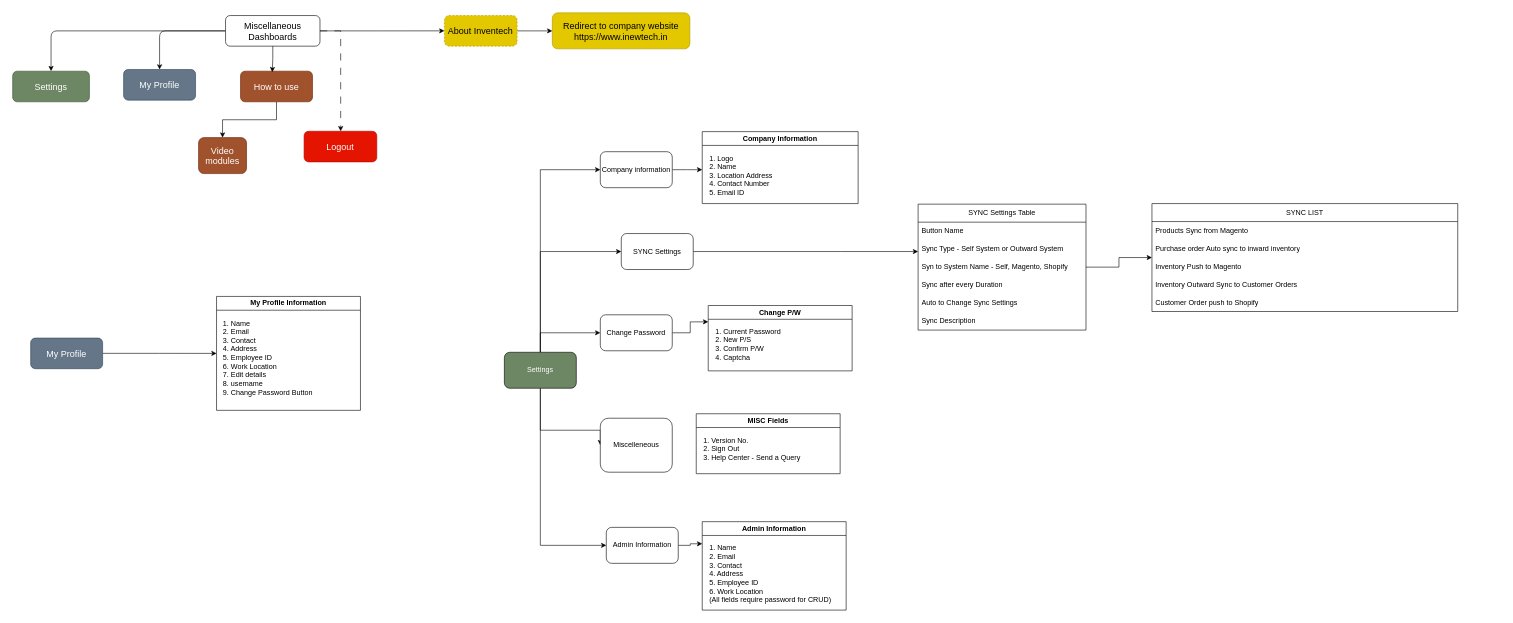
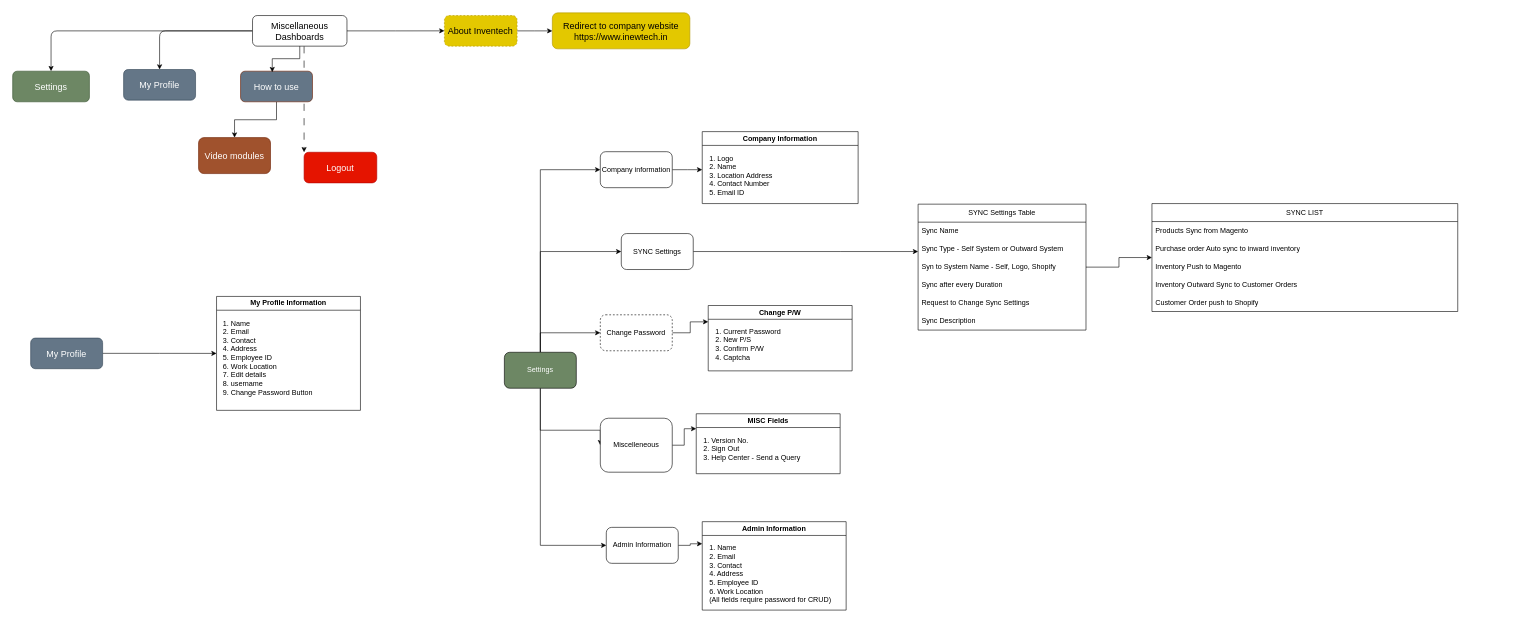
node "Miscellaneous Dashboards": moved (273, 31) -> (300, 31)
node "How to use": fillcolor #a0522d -> #647687
node "Logout": moved (340, 147) -> (340, 168)
node "Video modules": size 48x36 -> 72x36
node "Button Name": label "Button Name" -> "Sync Name"
node "Syn to System Name - Self, Magento, Shopify": label "Syn to System Name - Self, Magento, Shopify" -> "Syn to System Name - Self, Logo, Shopify"
node "Auto to Change Sync Settings": label "Auto to Change Sync Settings" -> "Request to Change Sync Settings"
node "Change Password": style solid -> dashed
edge "Miscelleneous" -> "MISC Fields": added
